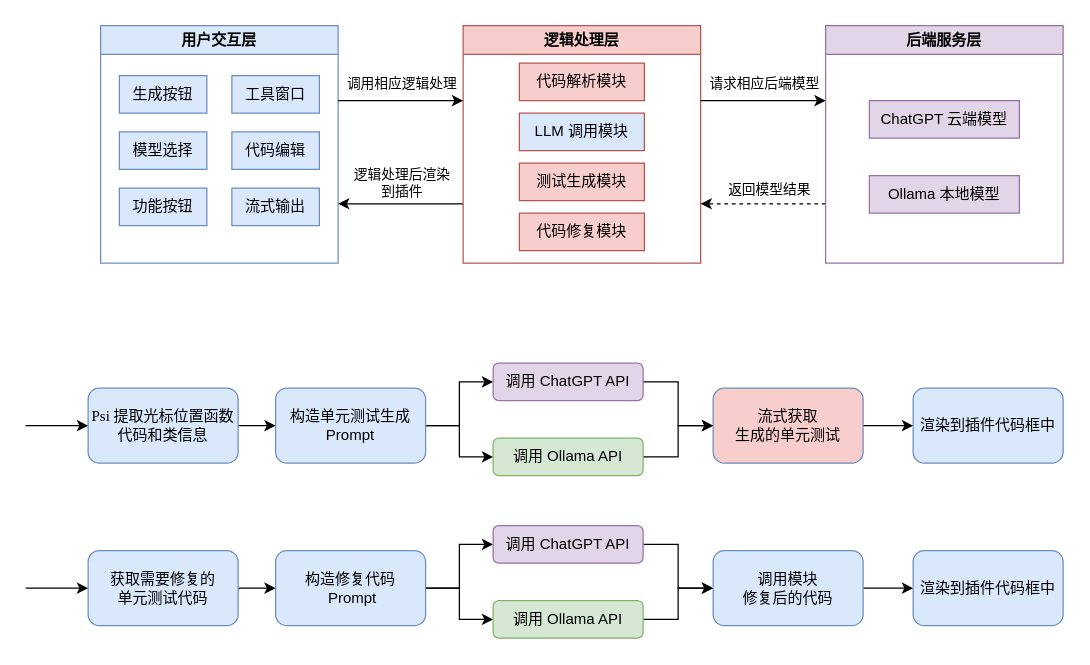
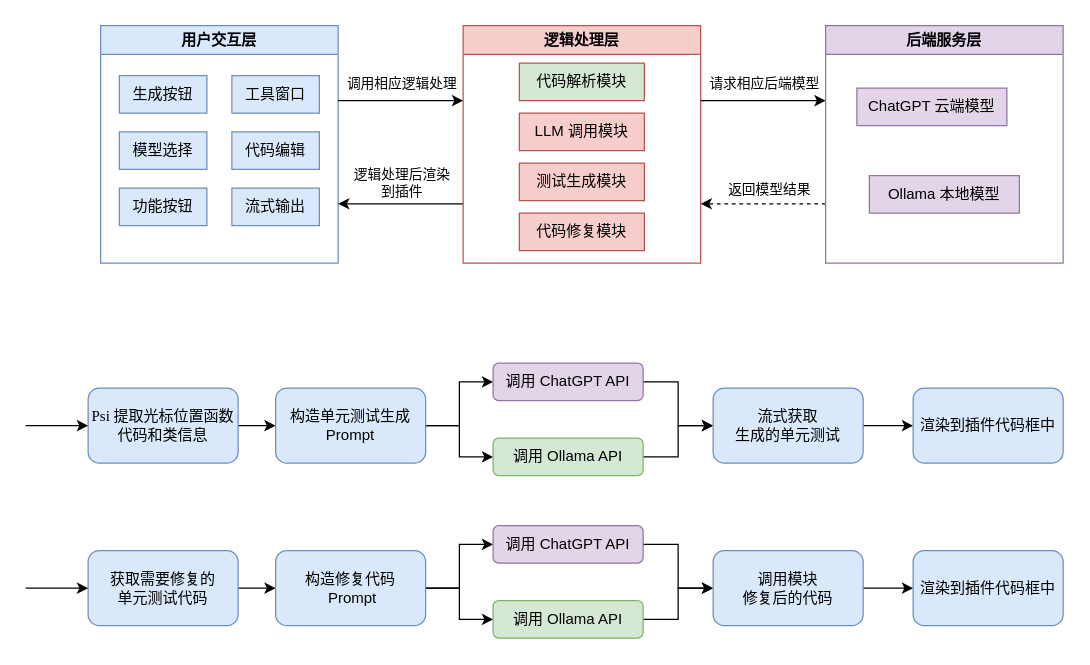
node "代码解析模块": fillcolor #f8cecc -> #d5e8d4
node "ChatGPT 云端模型": moved (944, 119) -> (932, 107)
node "LLM 调用模块": fillcolor #dae8fc -> #f8cecc
node "流式获取 生成的单元测试": fillcolor #f8cecc -> #dae8fc
